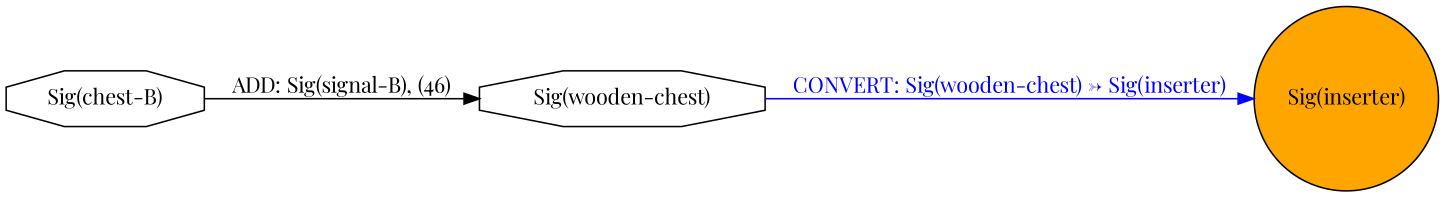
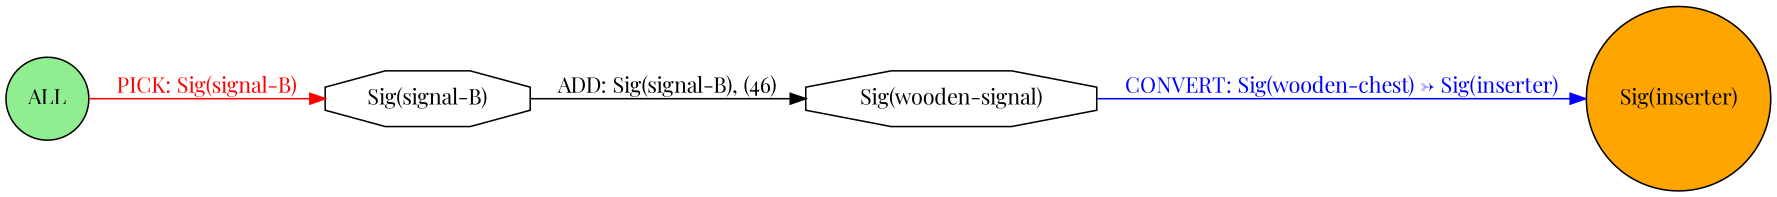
node "ALL": added
node "Sig(chest-B)": label "Sig(chest-B)" -> "Sig(signal-B)"
node "Sig(wooden-chest)": label "Sig(wooden-chest)" -> "Sig(wooden-signal)"
